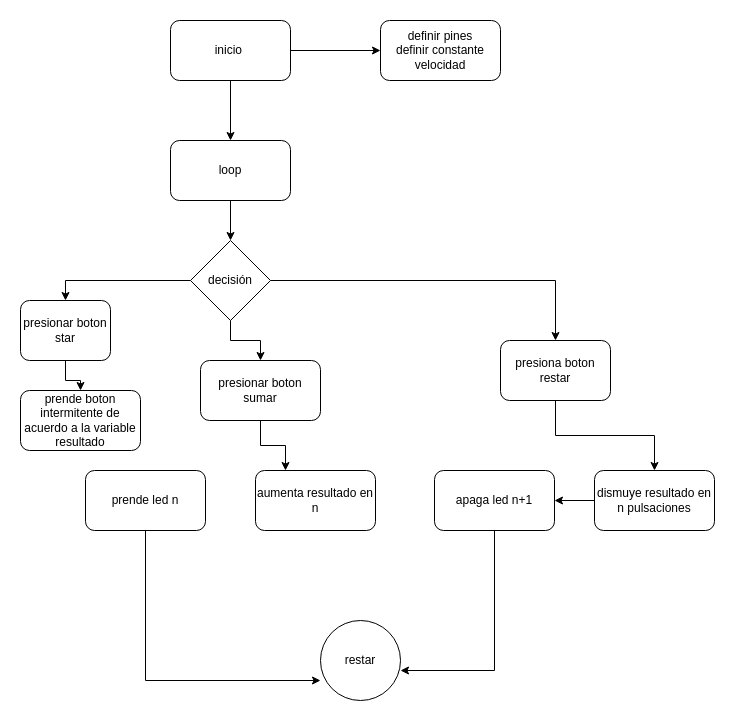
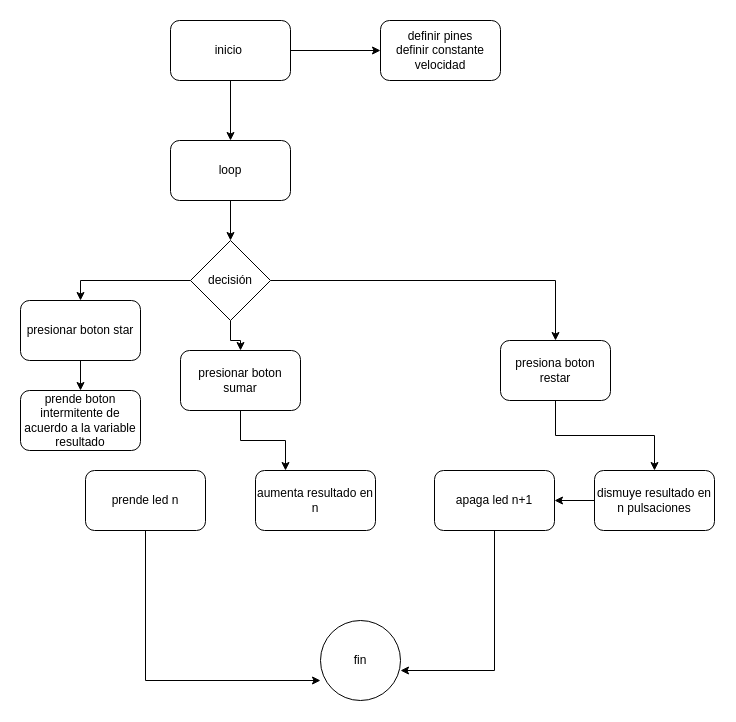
node "presionar boton star": size 90x60 -> 120x60
node "presionar boton sumar": moved (261, 391) -> (241, 381)
node "restar": label "restar" -> "fin"
